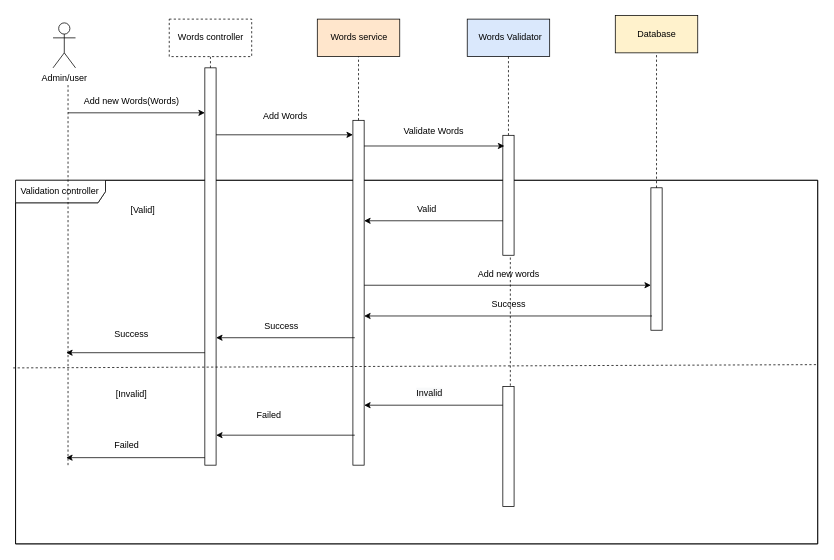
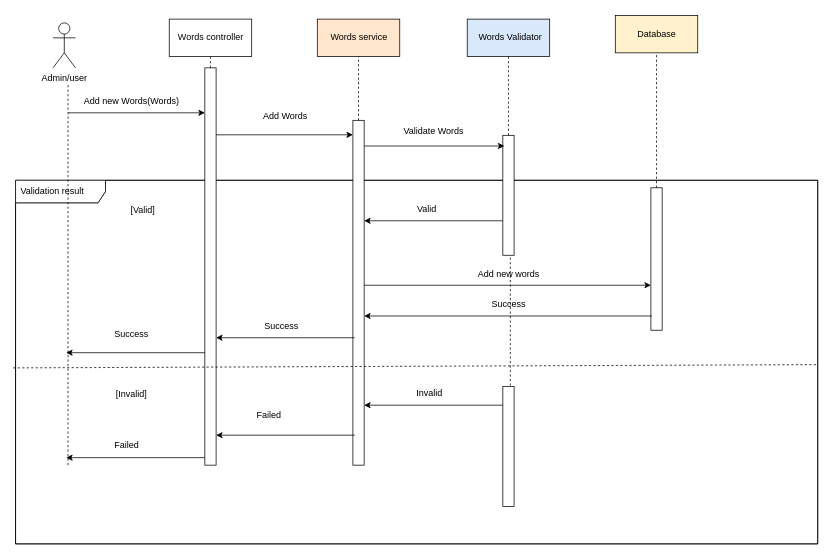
node "Words controller": style dashed -> solid
node "Validation controller": label "Validation controller" -> "Validation result"
